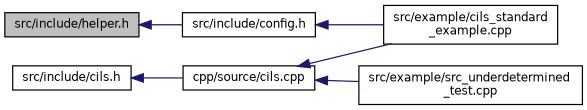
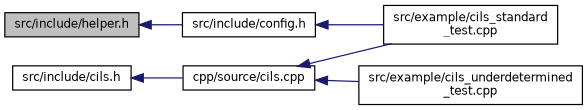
node "src/example/cils_standard _example.cpp": label "src/example/cils_standard _example.cpp" -> "src/example/cils_standard _test.cpp"
node "src/example/src_underdetermined _test.cpp": label "src/example/src_underdetermined _test.cpp" -> "src/example/cils_underdetermined _test.cpp"
